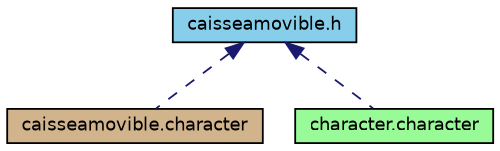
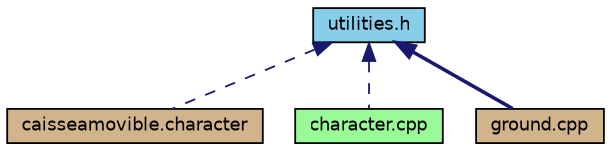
node "caisseamovible.h": label "caisseamovible.h" -> "utilities.h"
node "character.character": label "character.character" -> "character.cpp"
node "ground.cpp": added
